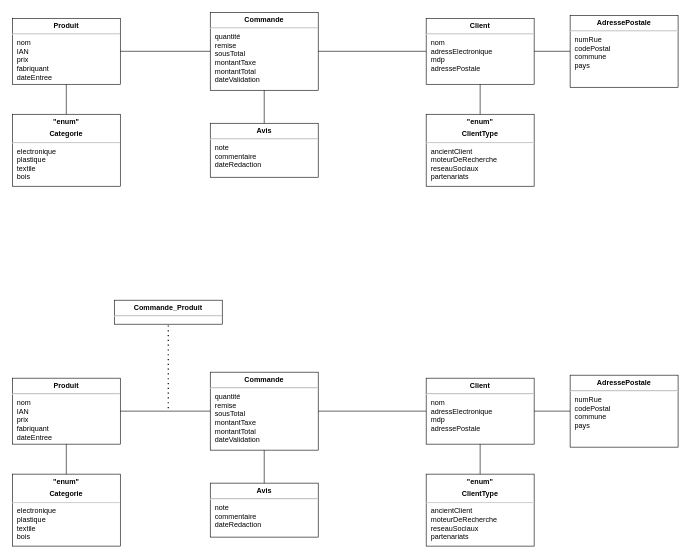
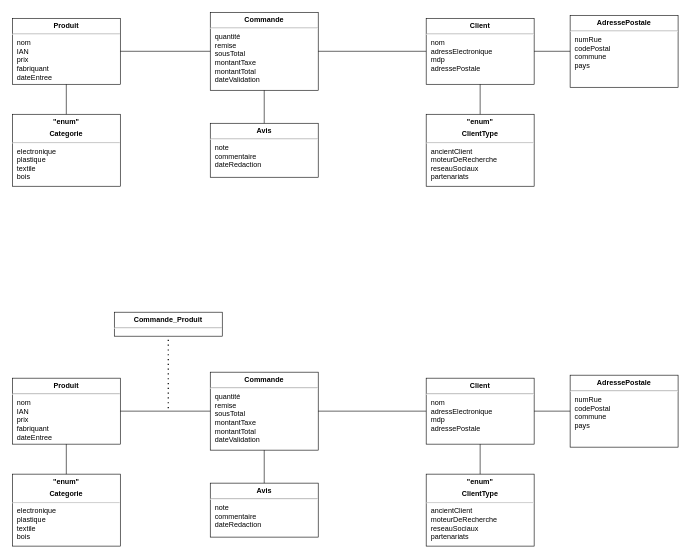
node "Commande_Produit": moved (168, 312) -> (168, 324)
